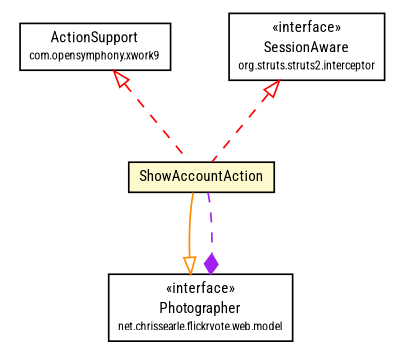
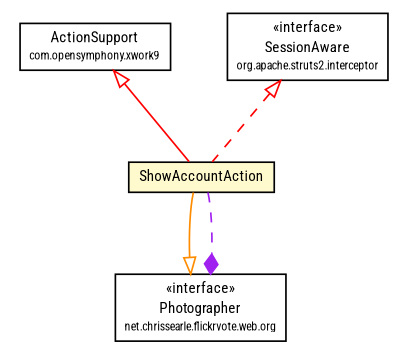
node "SessionAware": text "org.struts.struts2.interceptor" -> "org.apache.struts2.interceptor"
edge "ShowAccountAction" -> "ActionSupport": style dashed -> solid
node "Photographer": text "net.chrissearle.flickrvote.web.model" -> "net.chrissearle.flickrvote.web.org"
